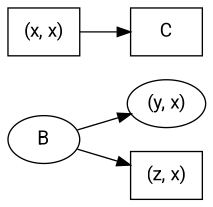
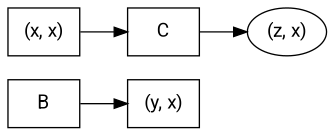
node "(y, x)": shape ellipse -> box
node "B": shape ellipse -> box
edge "B" -> "(z, x)": now "C" -> "(z, x)"
node "(z, x)": shape box -> ellipse
